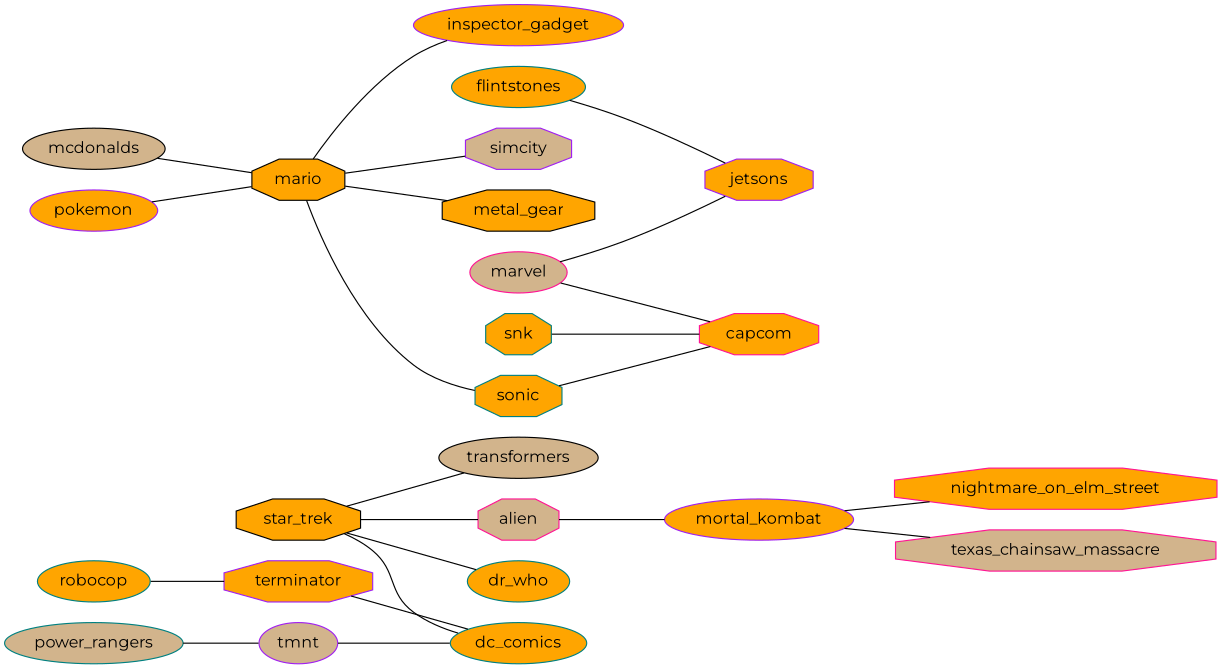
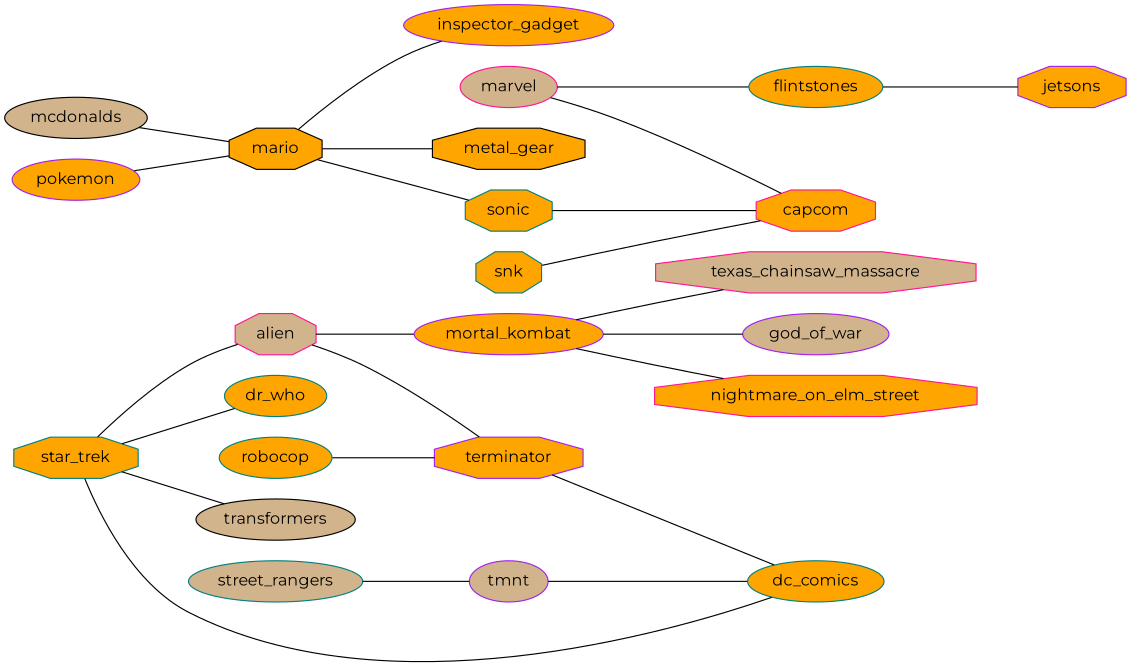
node "simcity": removed
edge "jetsons" -- "marvel": now "flintstones" -- "marvel"
node "god_of_war": added
edge "alien" -- "terminator": added
node "star_trek": color black -> teal
node "power_rangers": label "power_rangers" -> "street_rangers"
